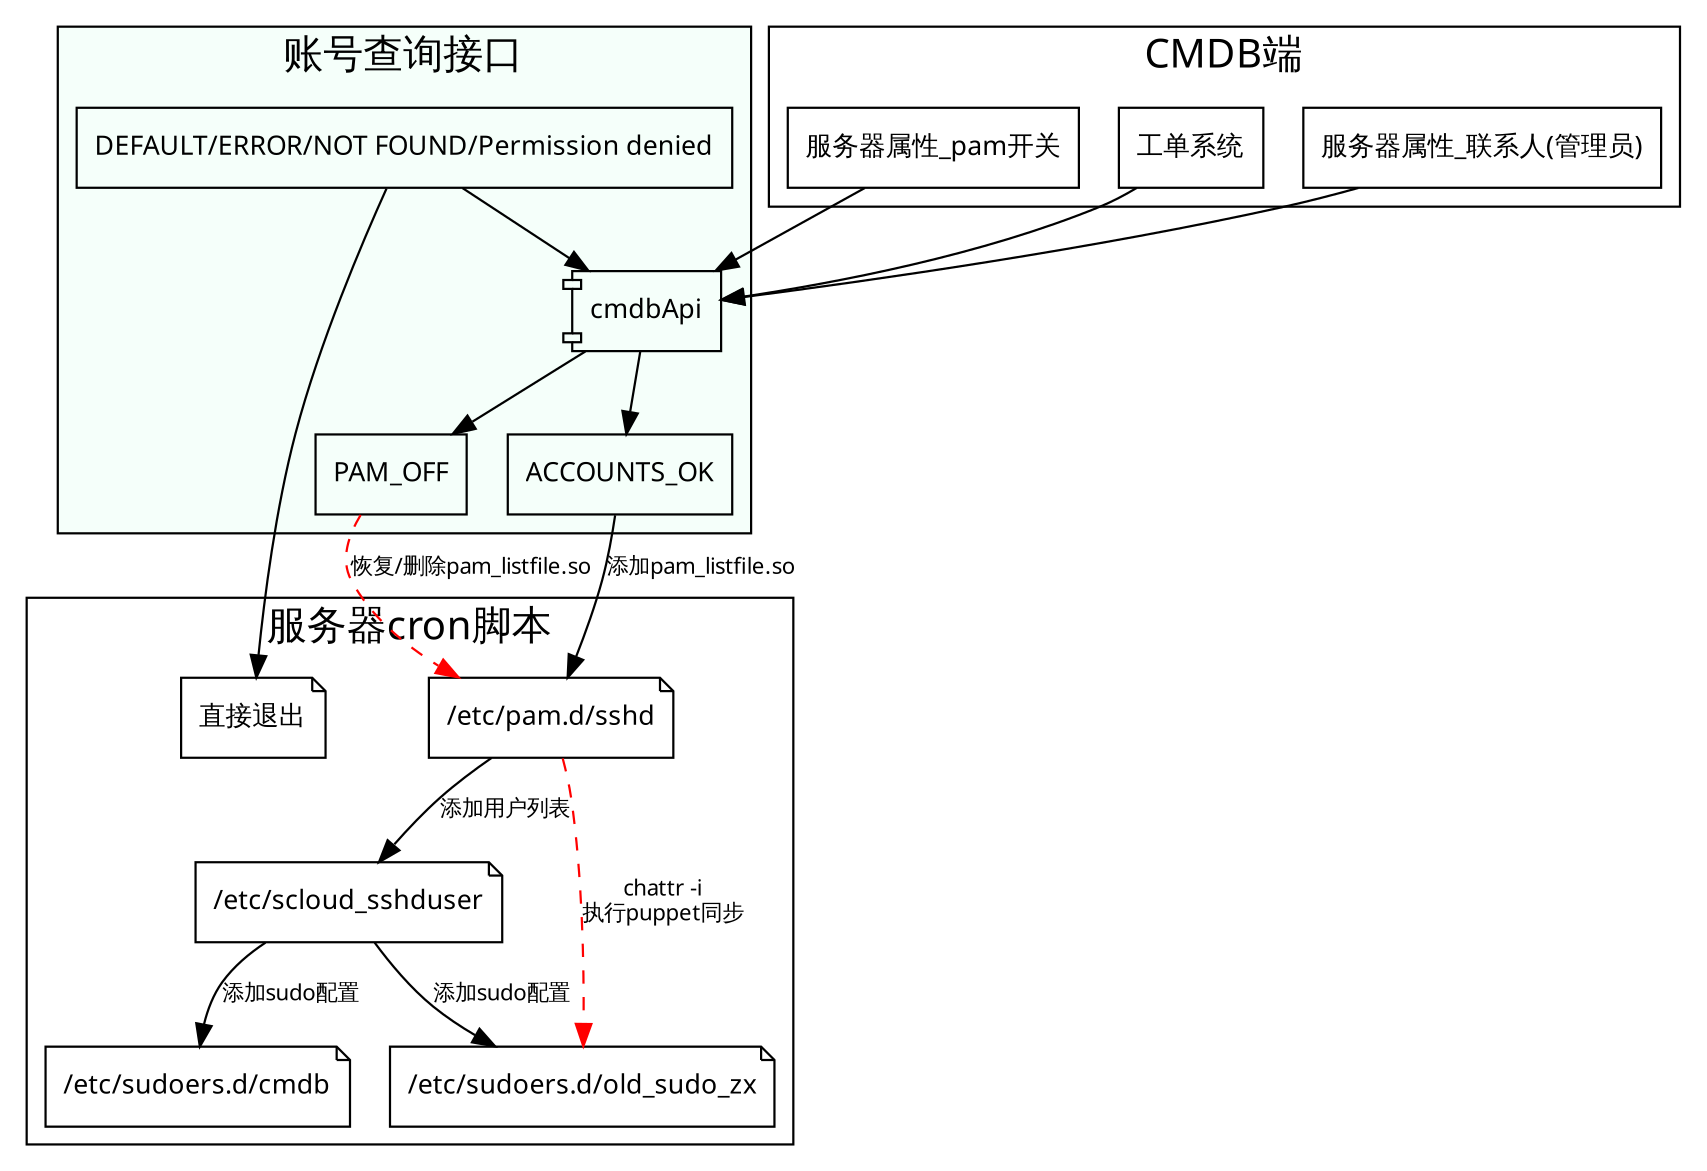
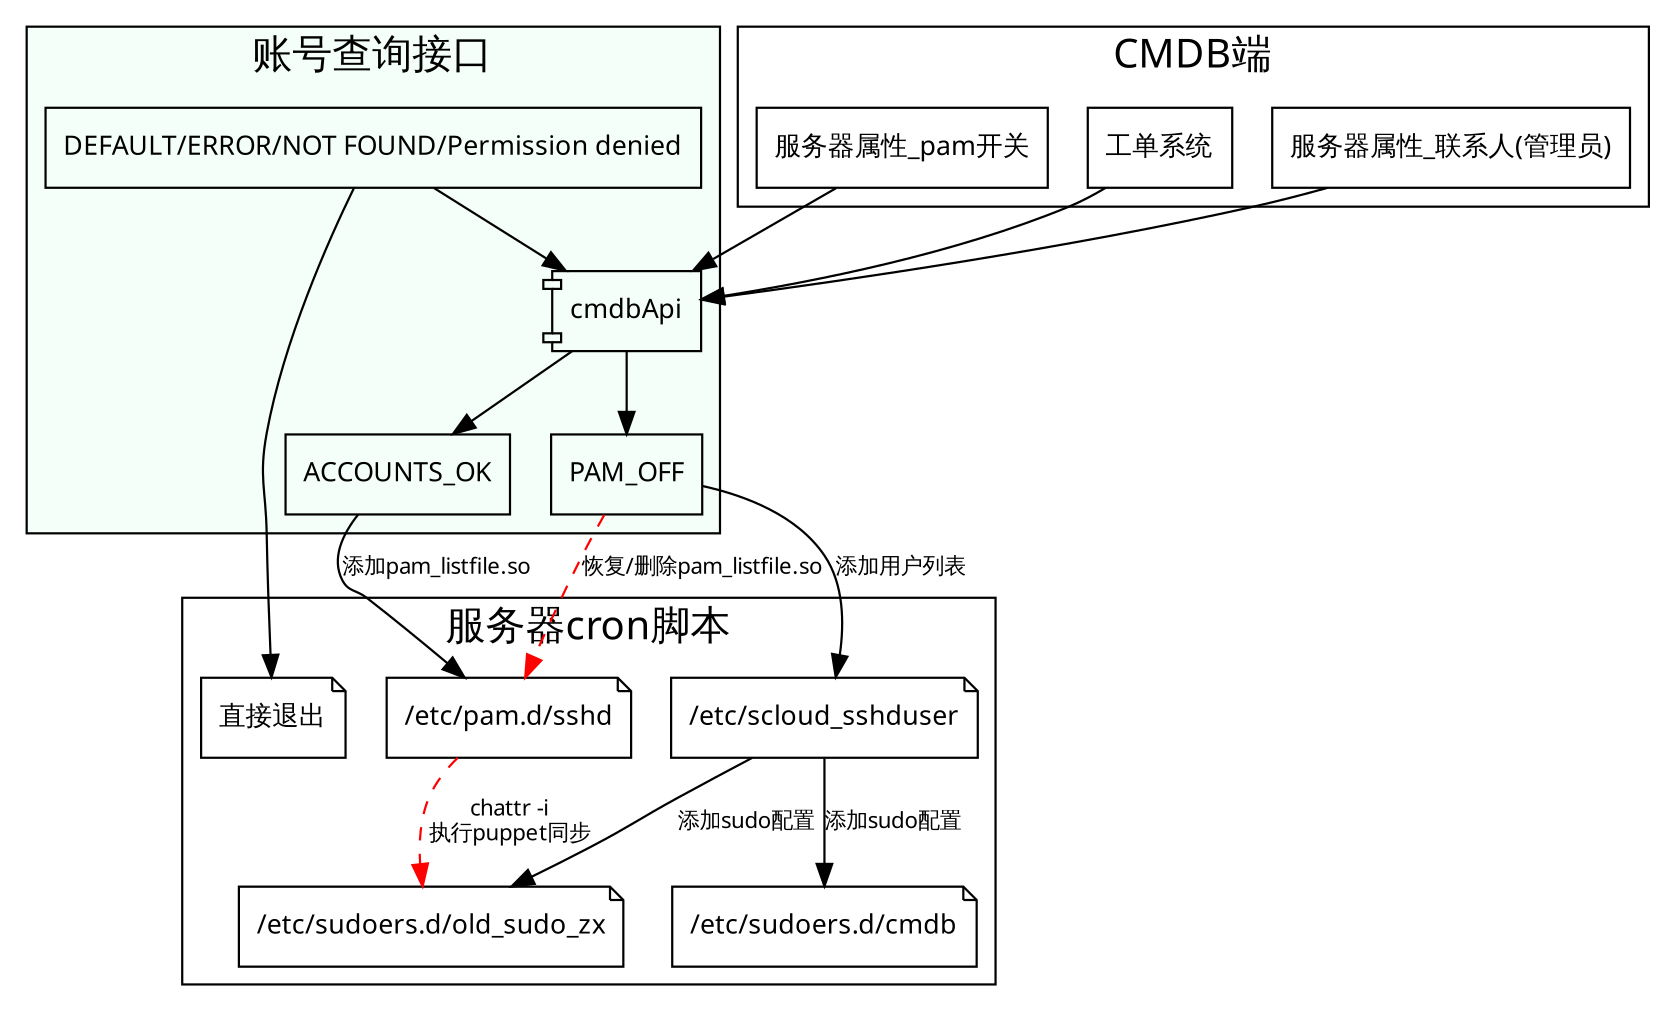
edge "/etc/pam.d/sshd" -> "/etc/scloud_sshduser": now "PAM_OFF" -> "/etc/scloud_sshduser"
